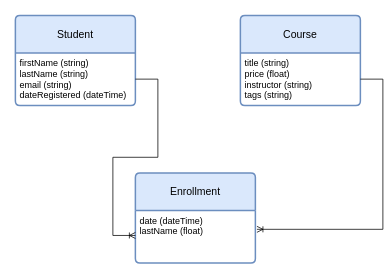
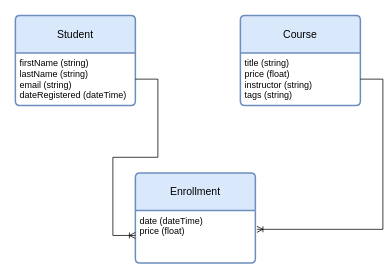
node "date (dateTime) lastName (float)": label "date (dateTime) lastName (float)" -> "date (dateTime) price (float)"
